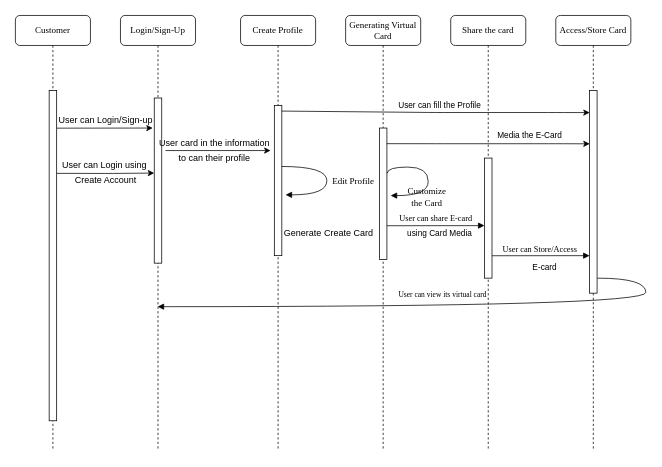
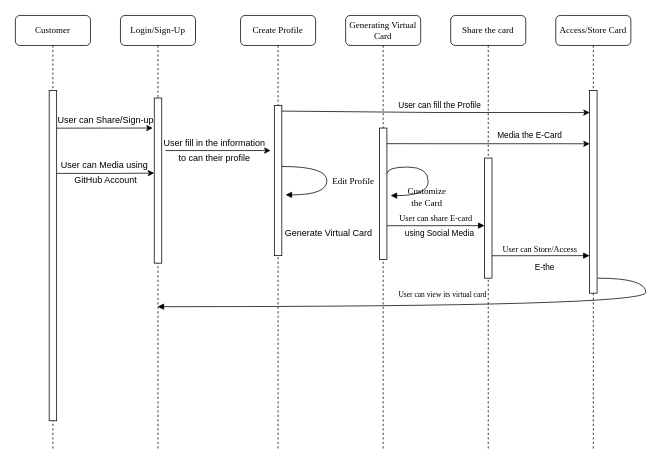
node "User can Login/Sign-up": label "User can Login/Sign-up" -> "User can Share/Sign-up"
node "User card in the information": label "User card in the information" -> "User fill in the information"
node "User can Login using": label "User can Login using" -> "User can Media using"
node "Create Account": label "Create Account" -> "GitHub Account"
node "Generate Create Card": label "Generate Create Card" -> "Generate Virtual Card"
node "using Card Media": label "using Card Media" -> "using Social Media"
node "E-card": label "E-card" -> "E-the"
